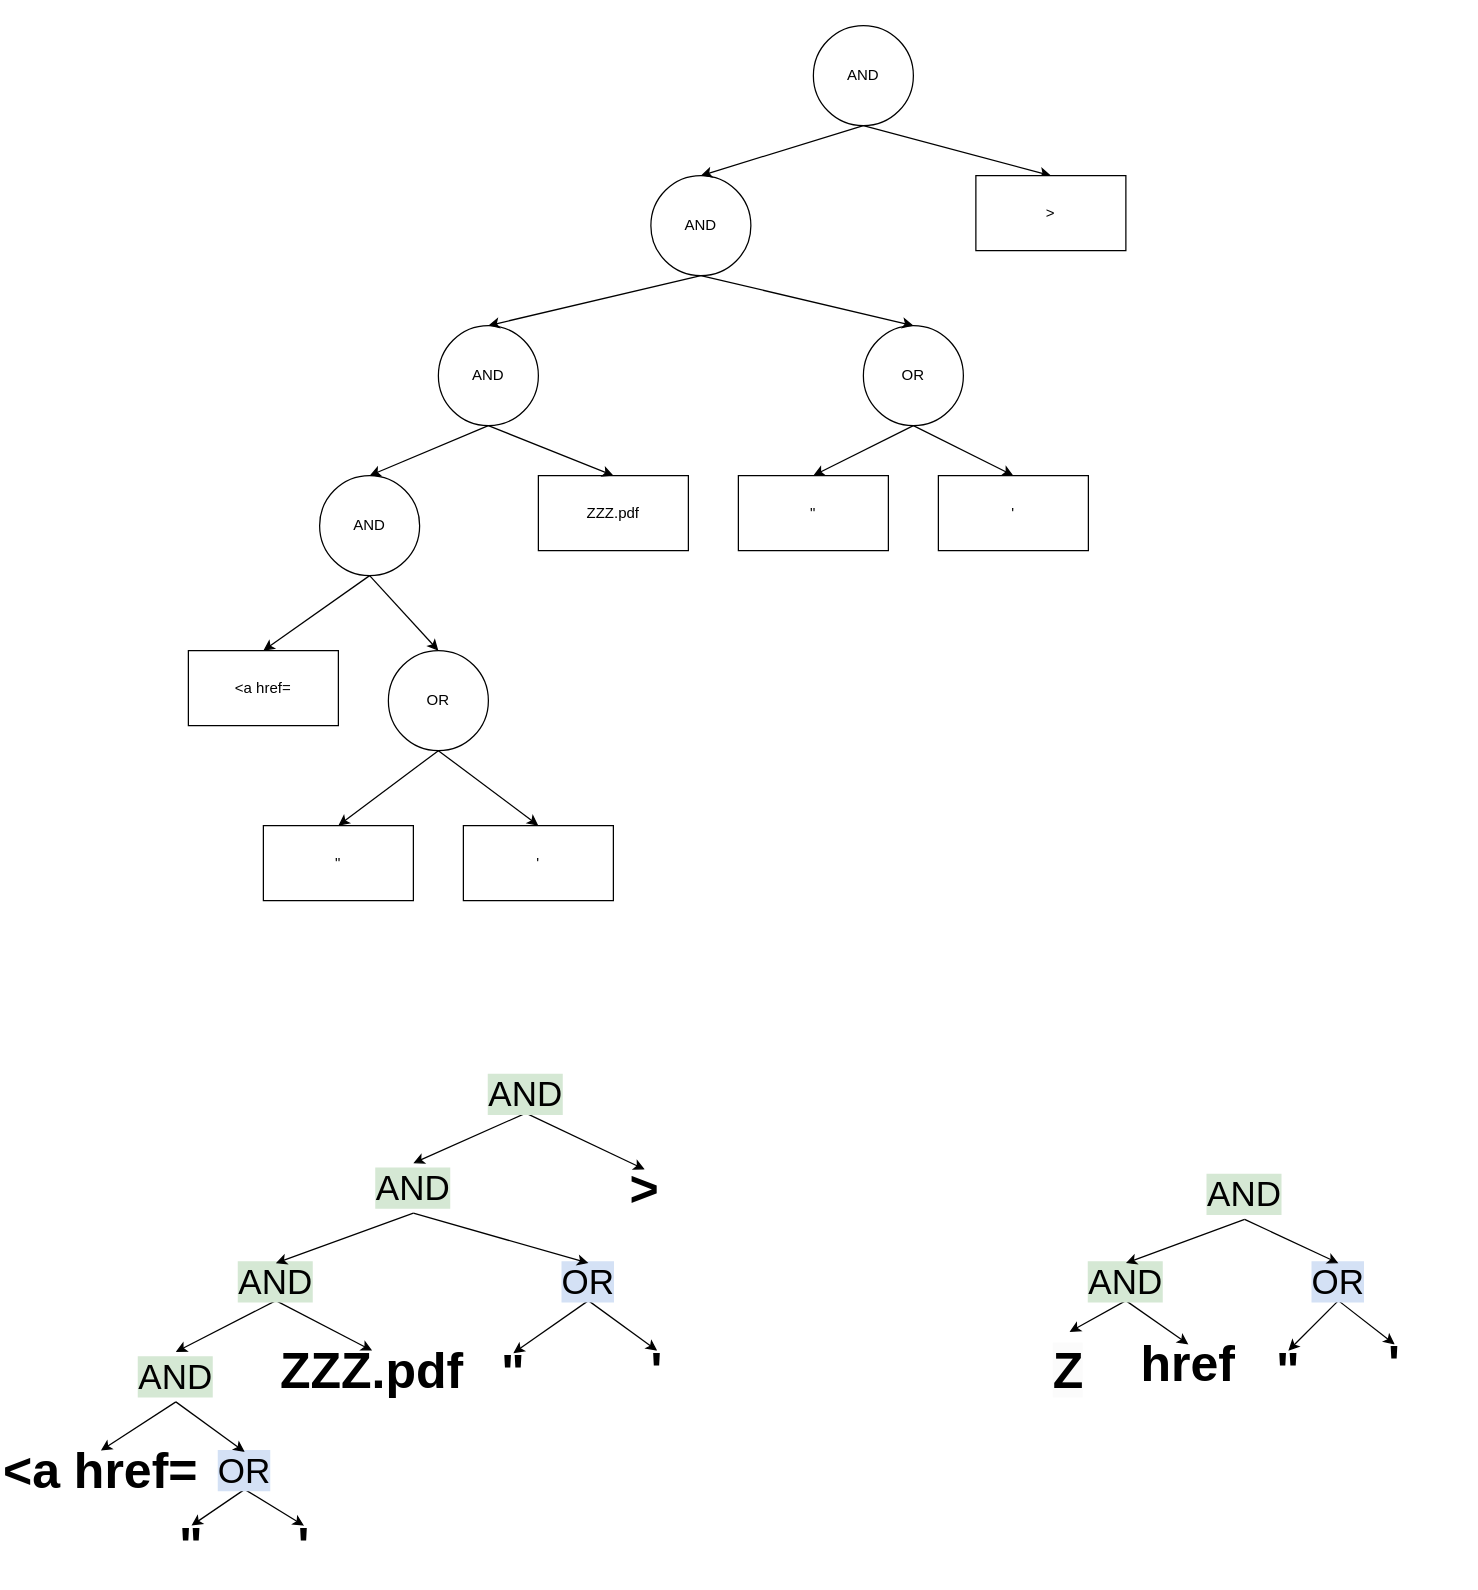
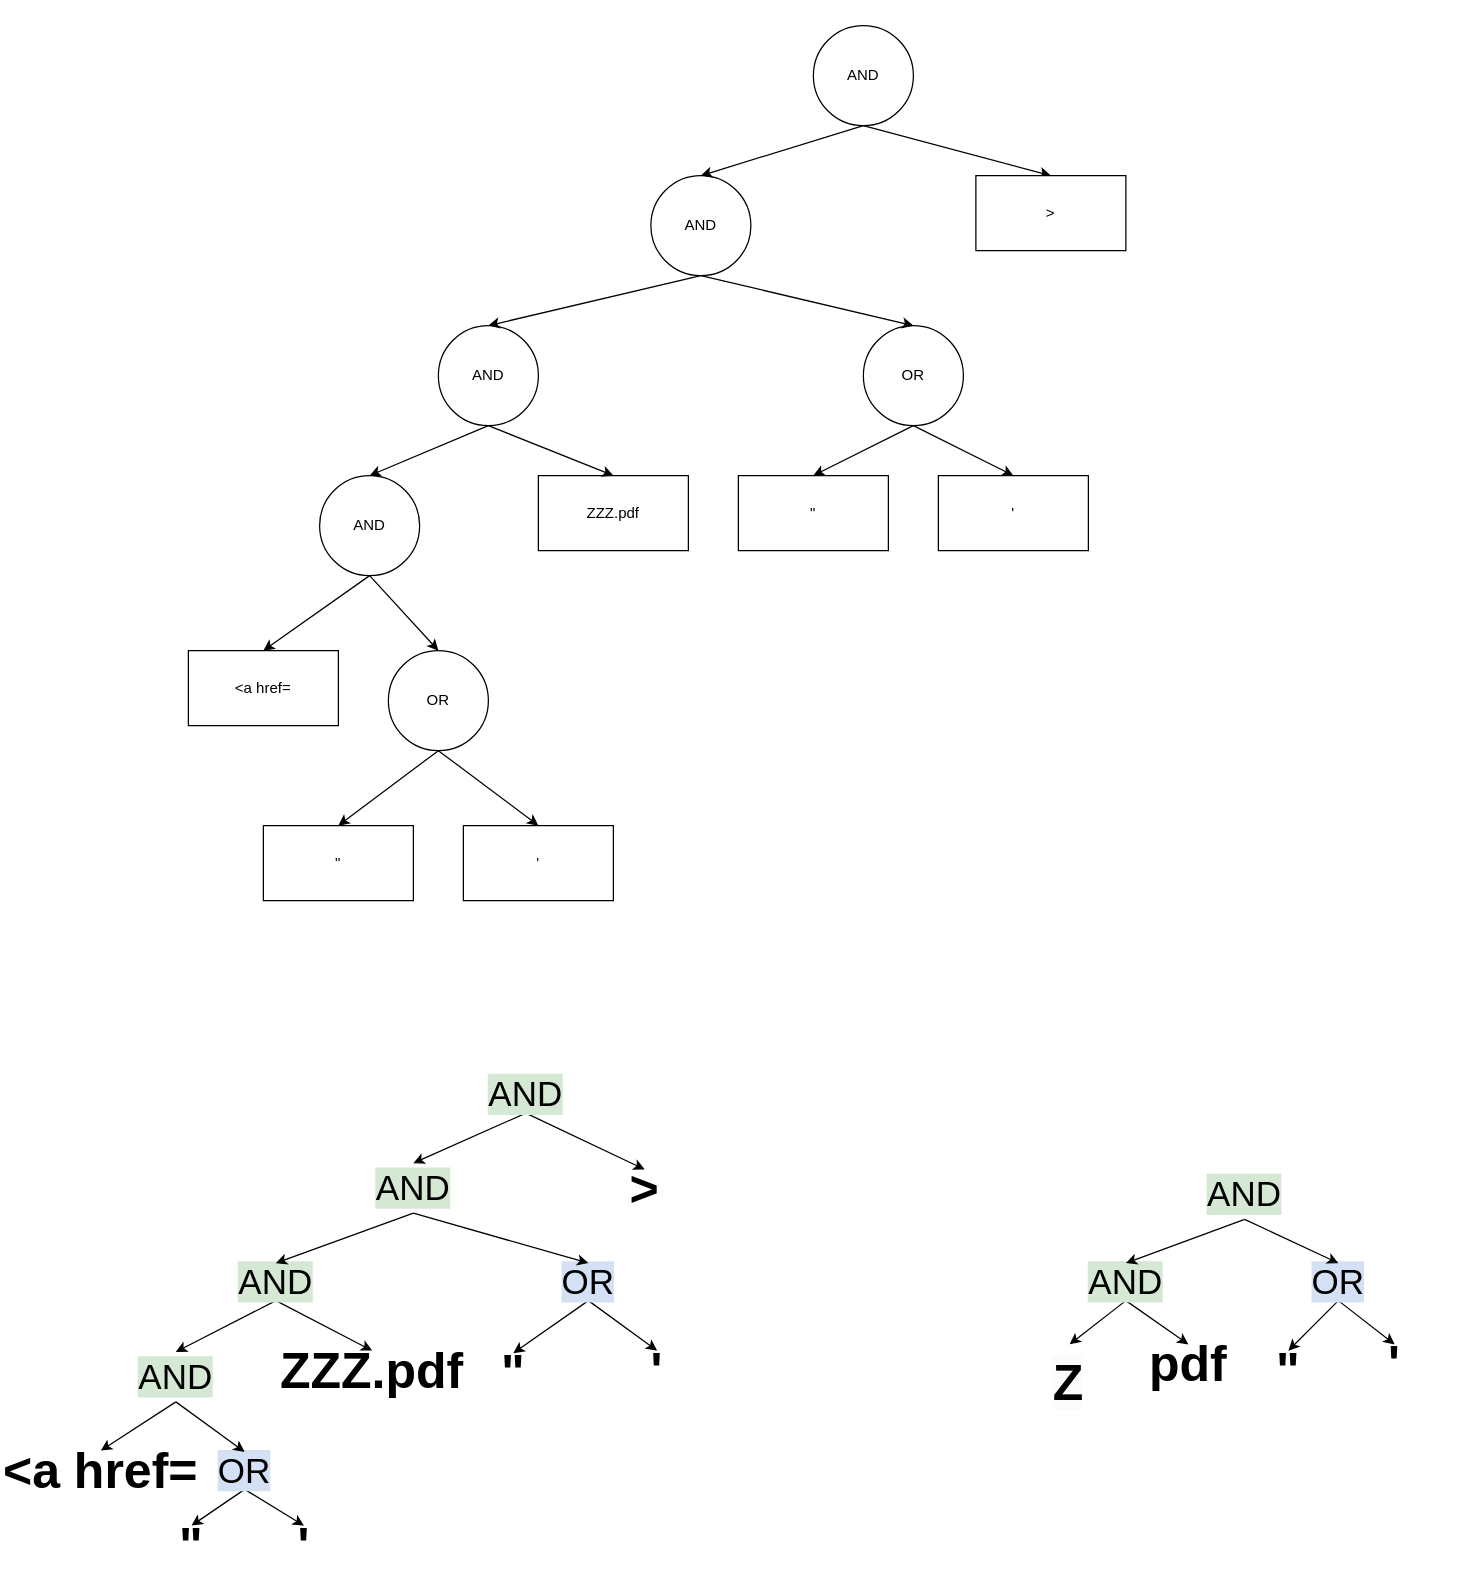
node "Z": moved (1069, 1357) -> (1069, 1369)
node "href": label "href" -> "pdf"
